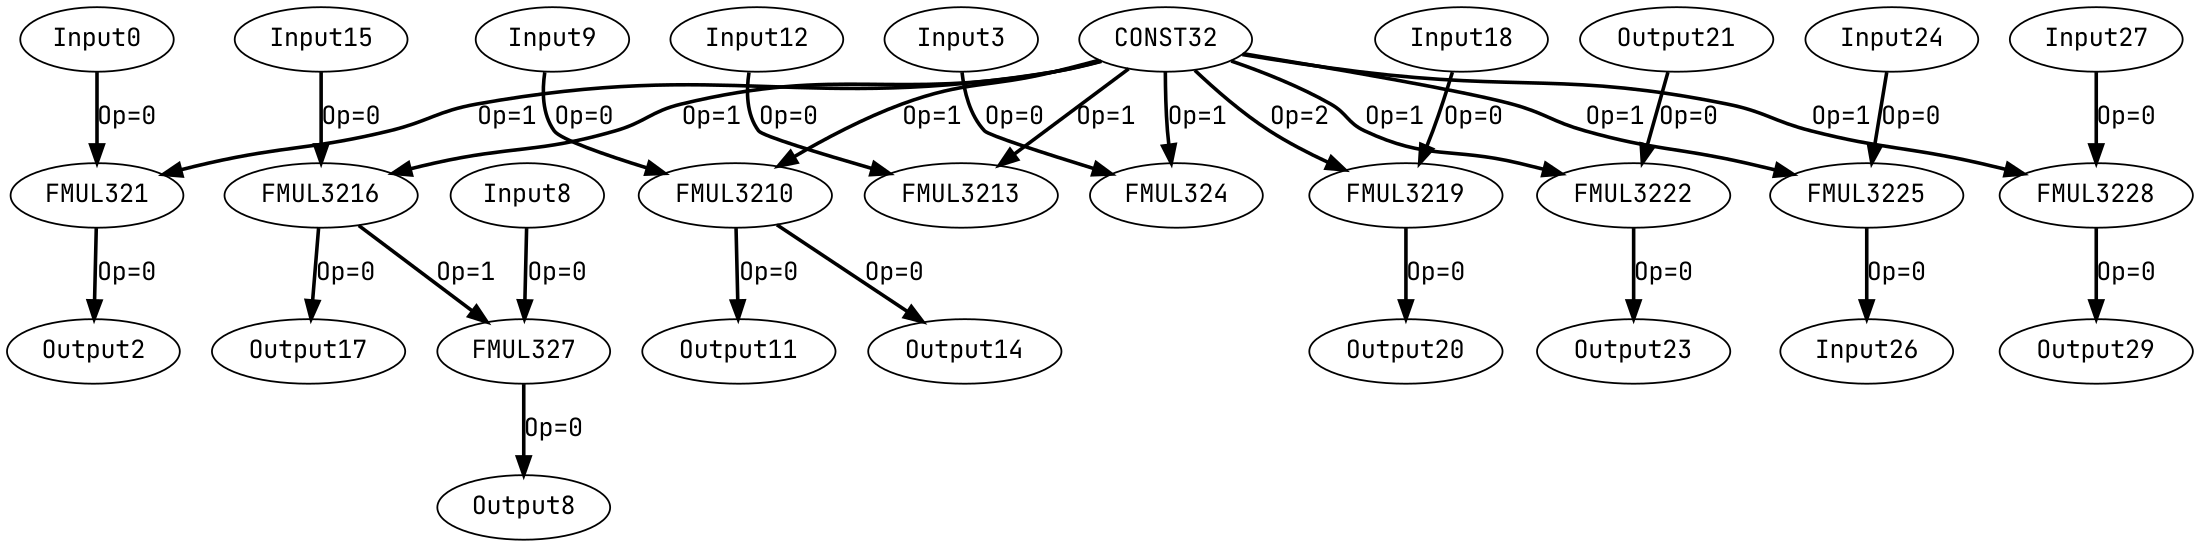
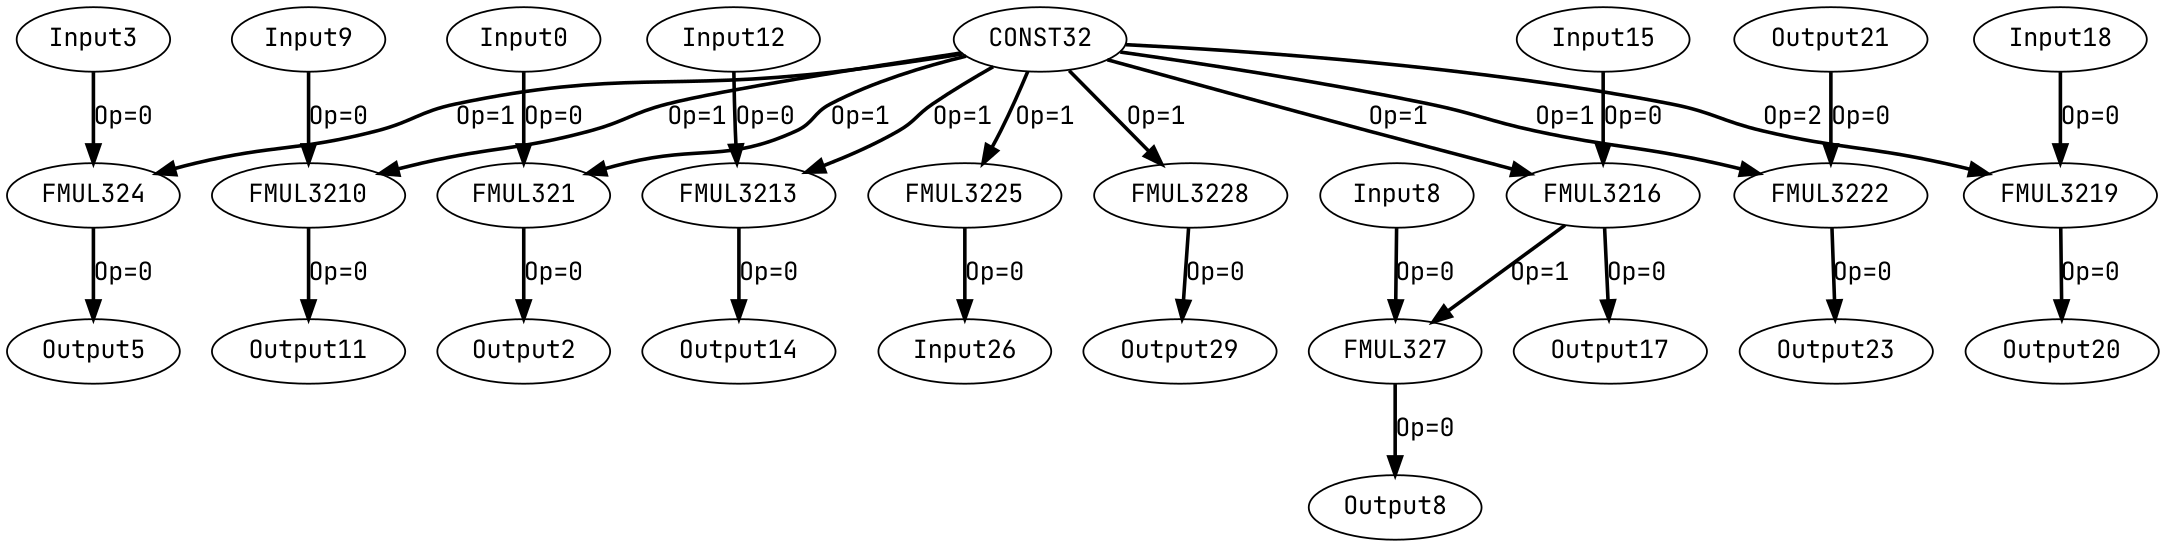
node "Input24": removed
node "Input27": removed
edge "FMUL3210" -> "Output14": now "FMUL3213" -> "Output14"
node "Output5": added
